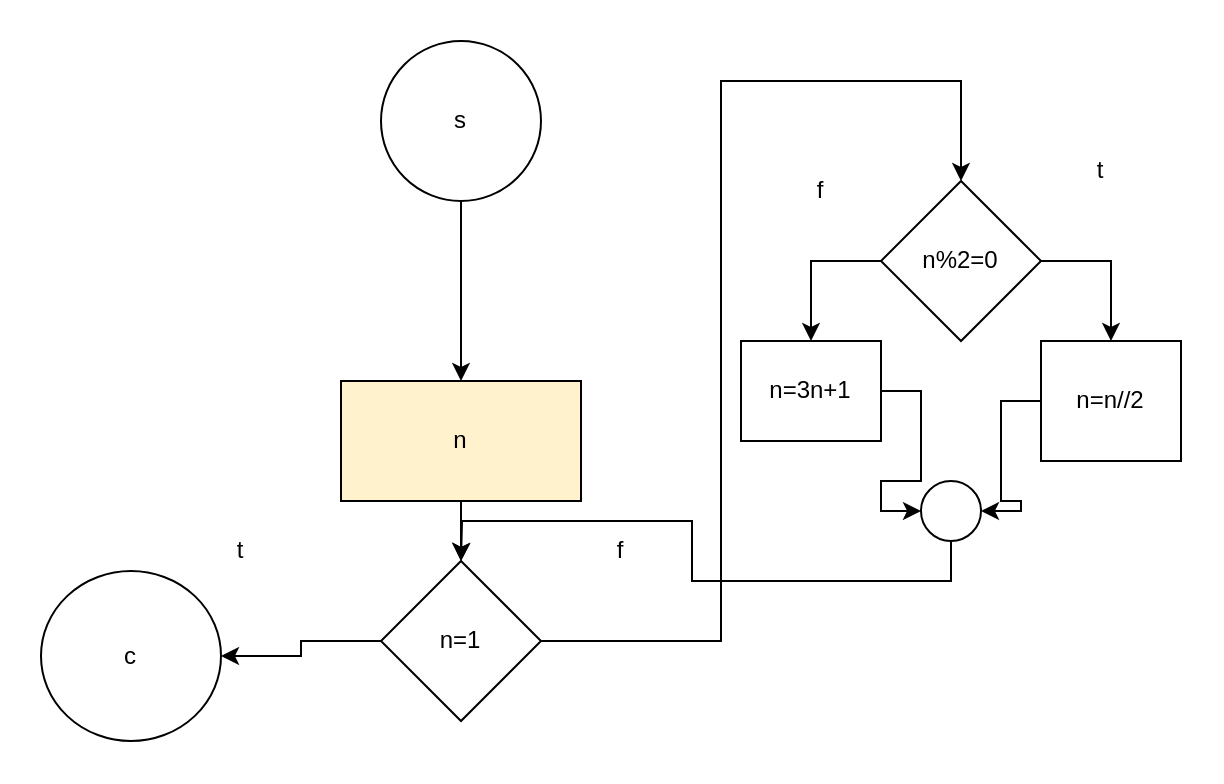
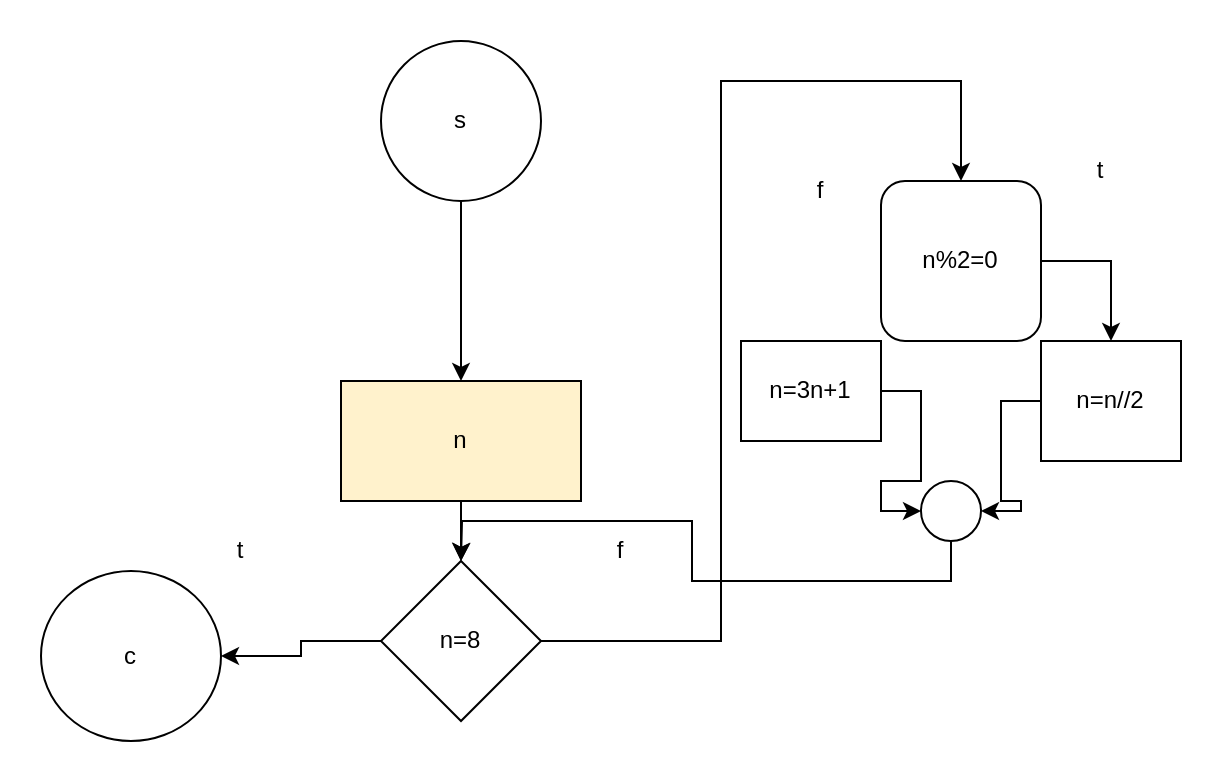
edge "n%2=0" -> "n=3n+1": removed
node "n%2=0": shape diamond -> rounded rectangle
node "n=1": label "n=1" -> "n=8"
